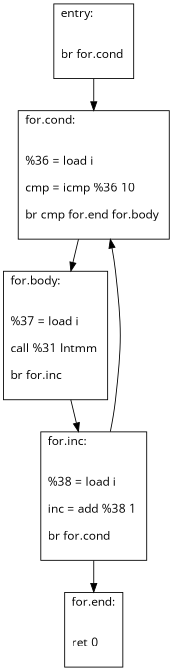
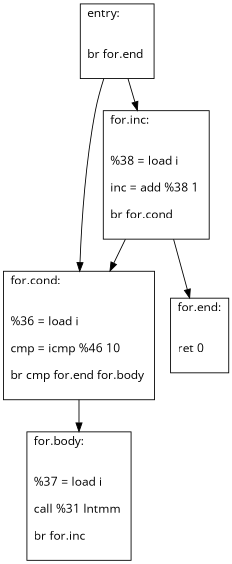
node "entry:": text "br for.cond" -> "br for.end"
node "for.cond:": text "cmp = icmp %36 10" -> "cmp = icmp %46 10"
edge "for.body:" -> "for.inc:": now "entry:" -> "for.inc:"
